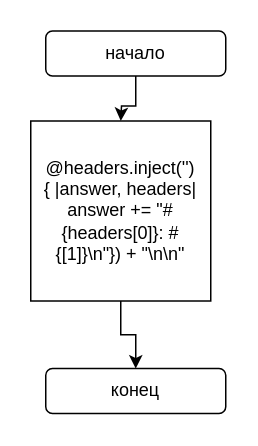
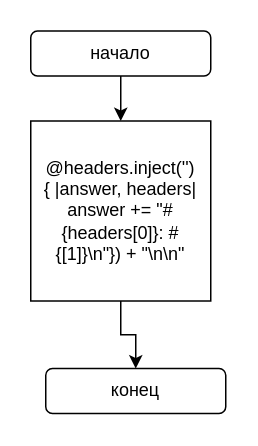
node "начало": moved (136, 53) -> (121, 53)
